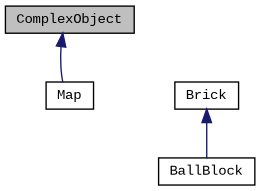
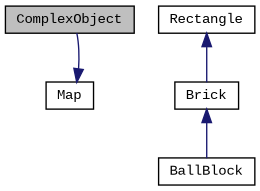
node "Rectangle": added
edge "Map" -> "ComplexObject": reversed
